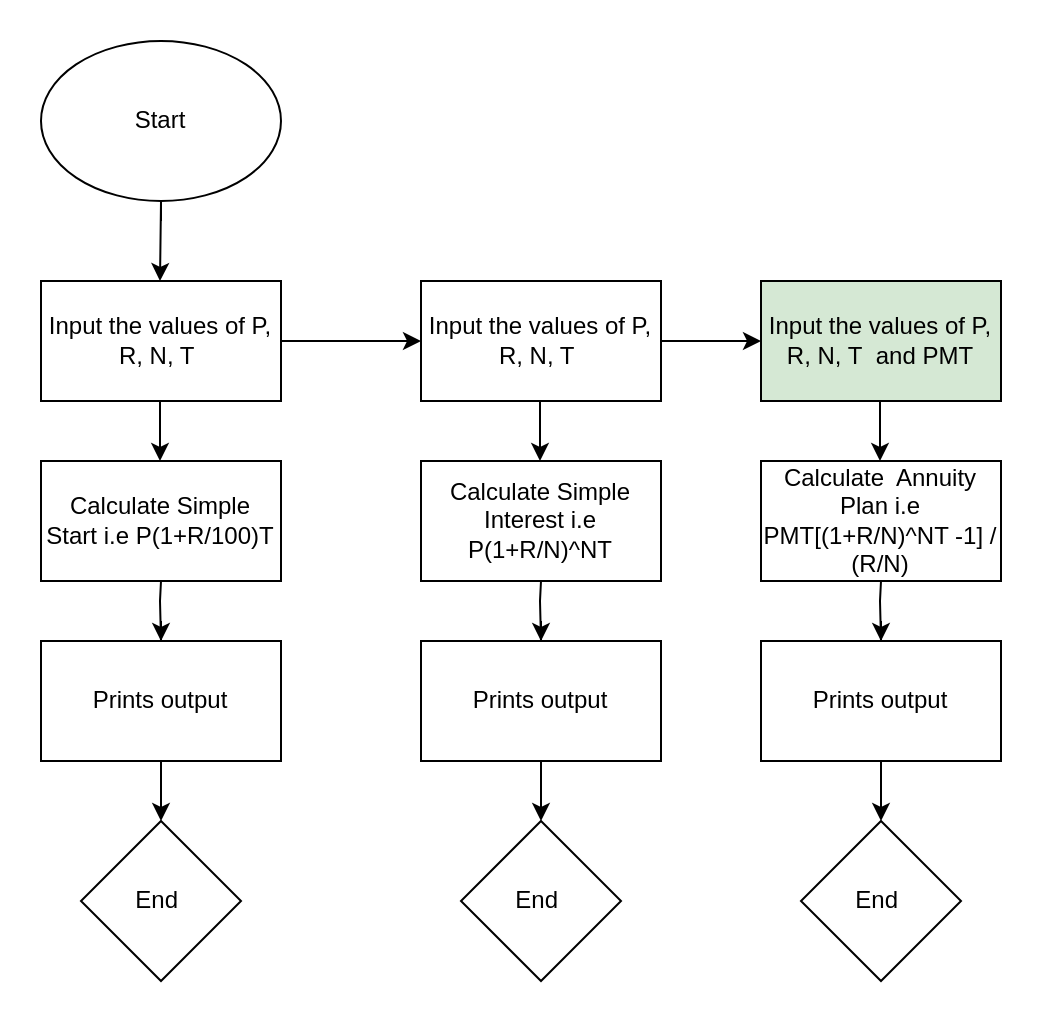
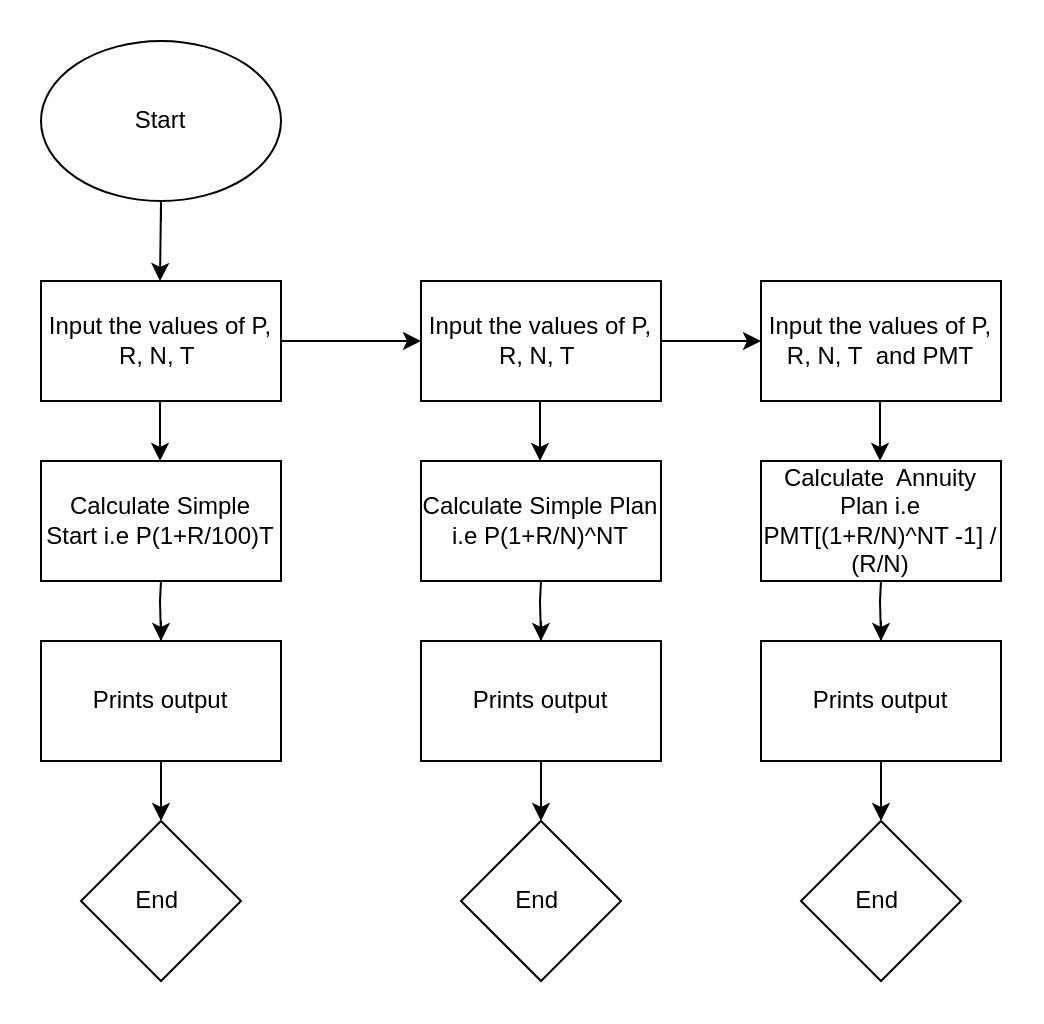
node "Input the values of P, R, N, T and PMT": fillcolor #d5e8d4 -> #ffffff
node "Calculate Simple Interest i.e P(1+R/N)^NT": label "Calculate Simple Interest i.e P(1+R/N)^NT" -> "Calculate Simple Plan i.e P(1+R/N)^NT"
